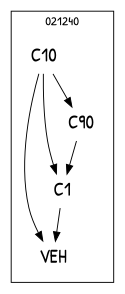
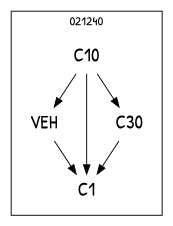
node "C90": label "C90" -> "C30"
edge "C1" -> "VEH": reversed
